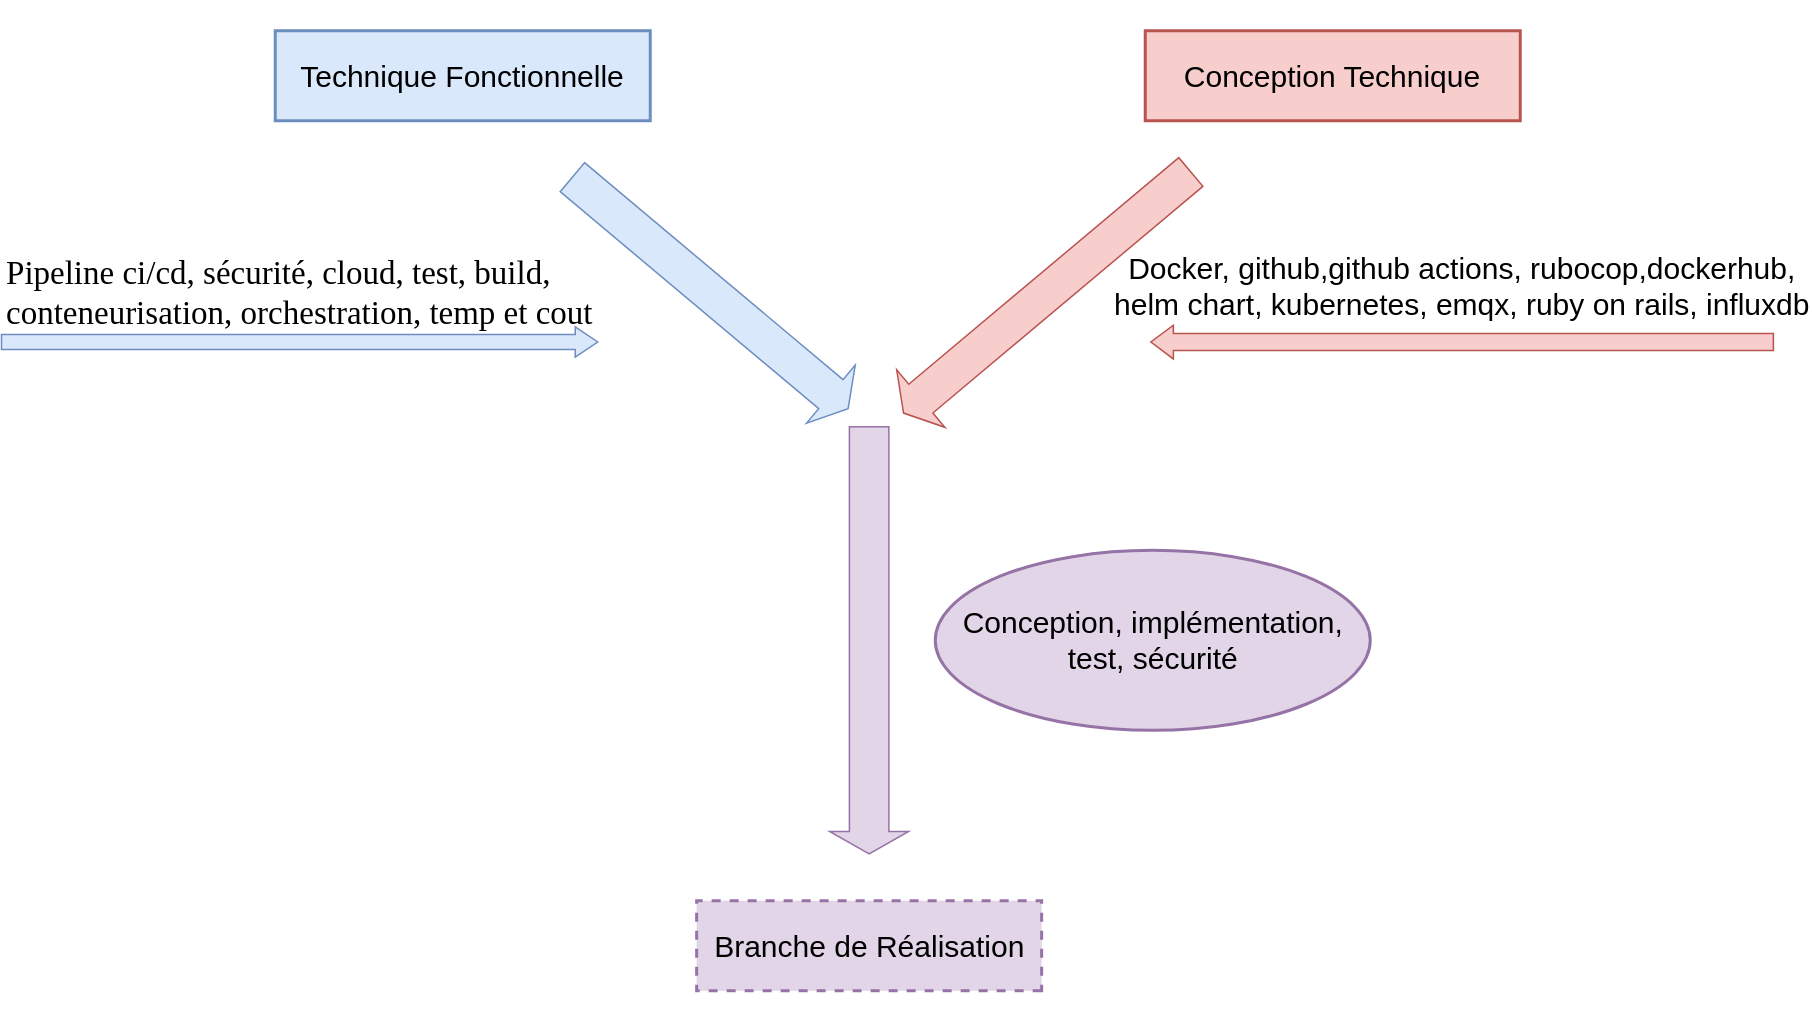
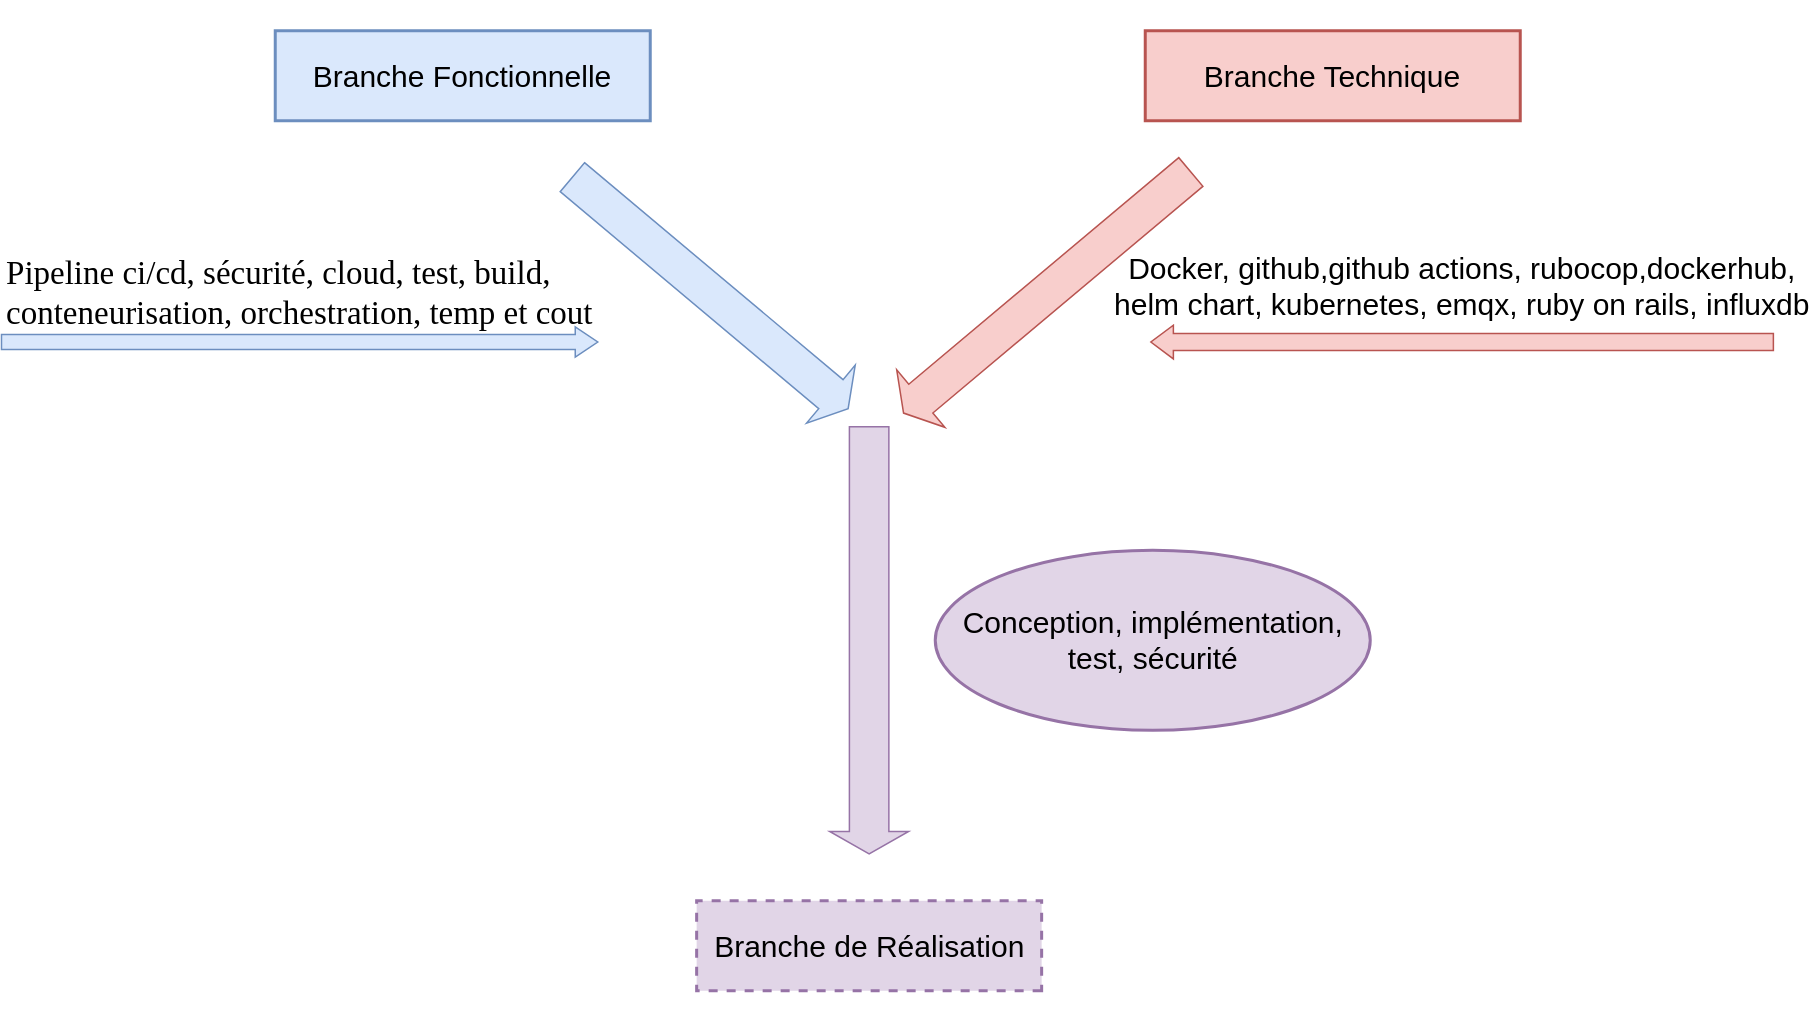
node "Technique Fonctionnelle": label "Technique Fonctionnelle" -> "Branche Fonctionnelle"
node "Conception Technique": label "Conception Technique" -> "Branche Technique"
